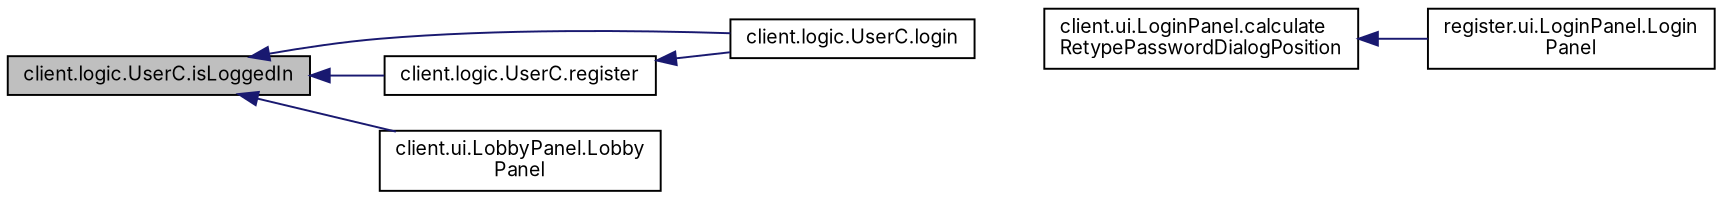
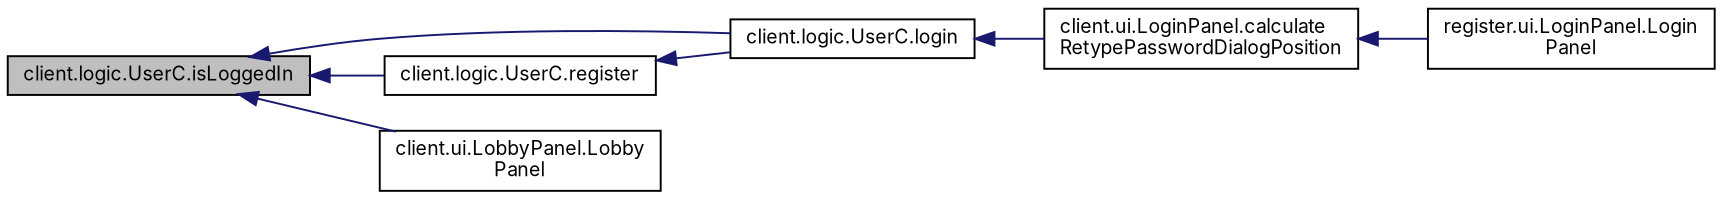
edge "client.ui.LoginPanel.calculate RetypePasswordDialogPosition" -> "client.logic.UserC.login": added
